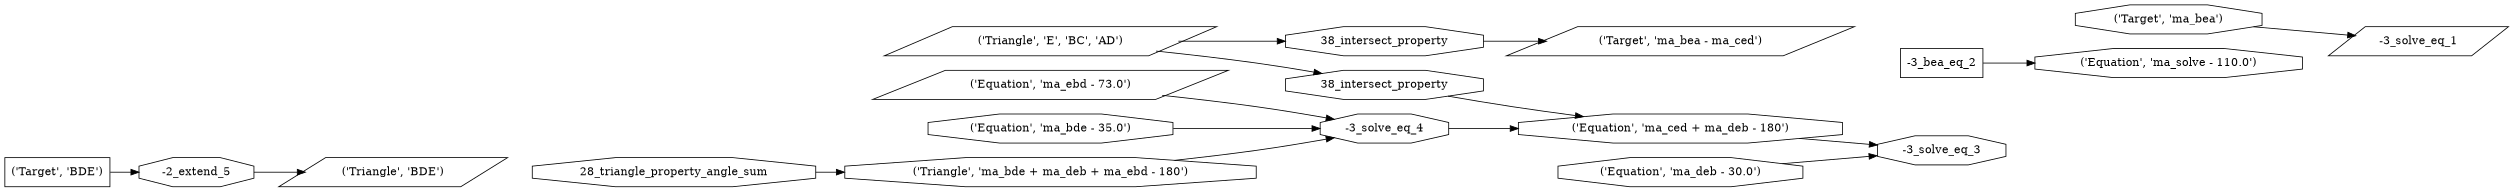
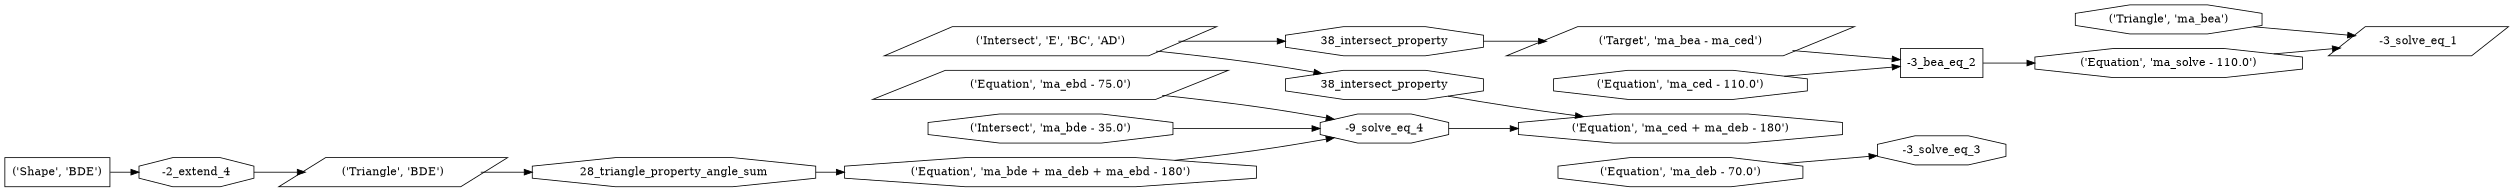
node "('Target', 'ma_bea')": label "('Target', 'ma_bea')" -> "('Triangle', 'ma_bea')"
node "('Triangle', 'E', 'BC', 'AD')": label "('Triangle', 'E', 'BC', 'AD')" -> "('Intersect', 'E', 'BC', 'AD')"
edge "('Equation', 'ma_solve - 110.0')" -> "-3_solve_eq_1": added
edge "('Target', 'ma_bea - ma_ced')" -> "-3_bea_eq_2": added
node "('Equation', 'ma_ebd - 73.0')": label "('Equation', 'ma_ebd - 73.0')" -> "('Equation', 'ma_ebd - 75.0')"
node "('Equation', 'ma_ced - 110.0')": added
node "('Equation', 'ma_bde - 35.0')": label "('Equation', 'ma_bde - 35.0')" -> "('Intersect', 'ma_bde - 35.0')"
node "-3_solve_eq_4": label "-3_solve_eq_4" -> "-9_solve_eq_4"
edge "('Equation', 'ma_ced + ma_deb - 180')" -> "-3_solve_eq_3": removed
node "('Target', 'BDE')": label "('Target', 'BDE')" -> "('Shape', 'BDE')"
node "-2_extend_5": label "-2_extend_5" -> "-2_extend_4"
edge "('Triangle', 'BDE')" -> "28_triangle_property_angle_sum": added
node "('Triangle', 'ma_bde + ma_deb + ma_ebd - 180')": label "('Triangle', 'ma_bde + ma_deb + ma_ebd - 180')" -> "('Equation', 'ma_bde + ma_deb + ma_ebd - 180')"
node "('Equation', 'ma_deb - 30.0')": label "('Equation', 'ma_deb - 30.0')" -> "('Equation', 'ma_deb - 70.0')"
